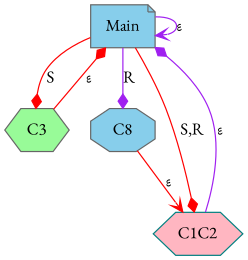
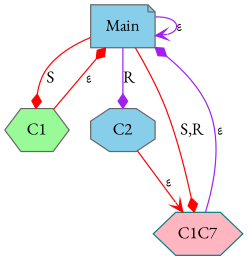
node "C3": label "C3" -> "C1"
node "C8": label "C8" -> "C2"
node "C1C2": label "C1C2" -> "C1C7"
